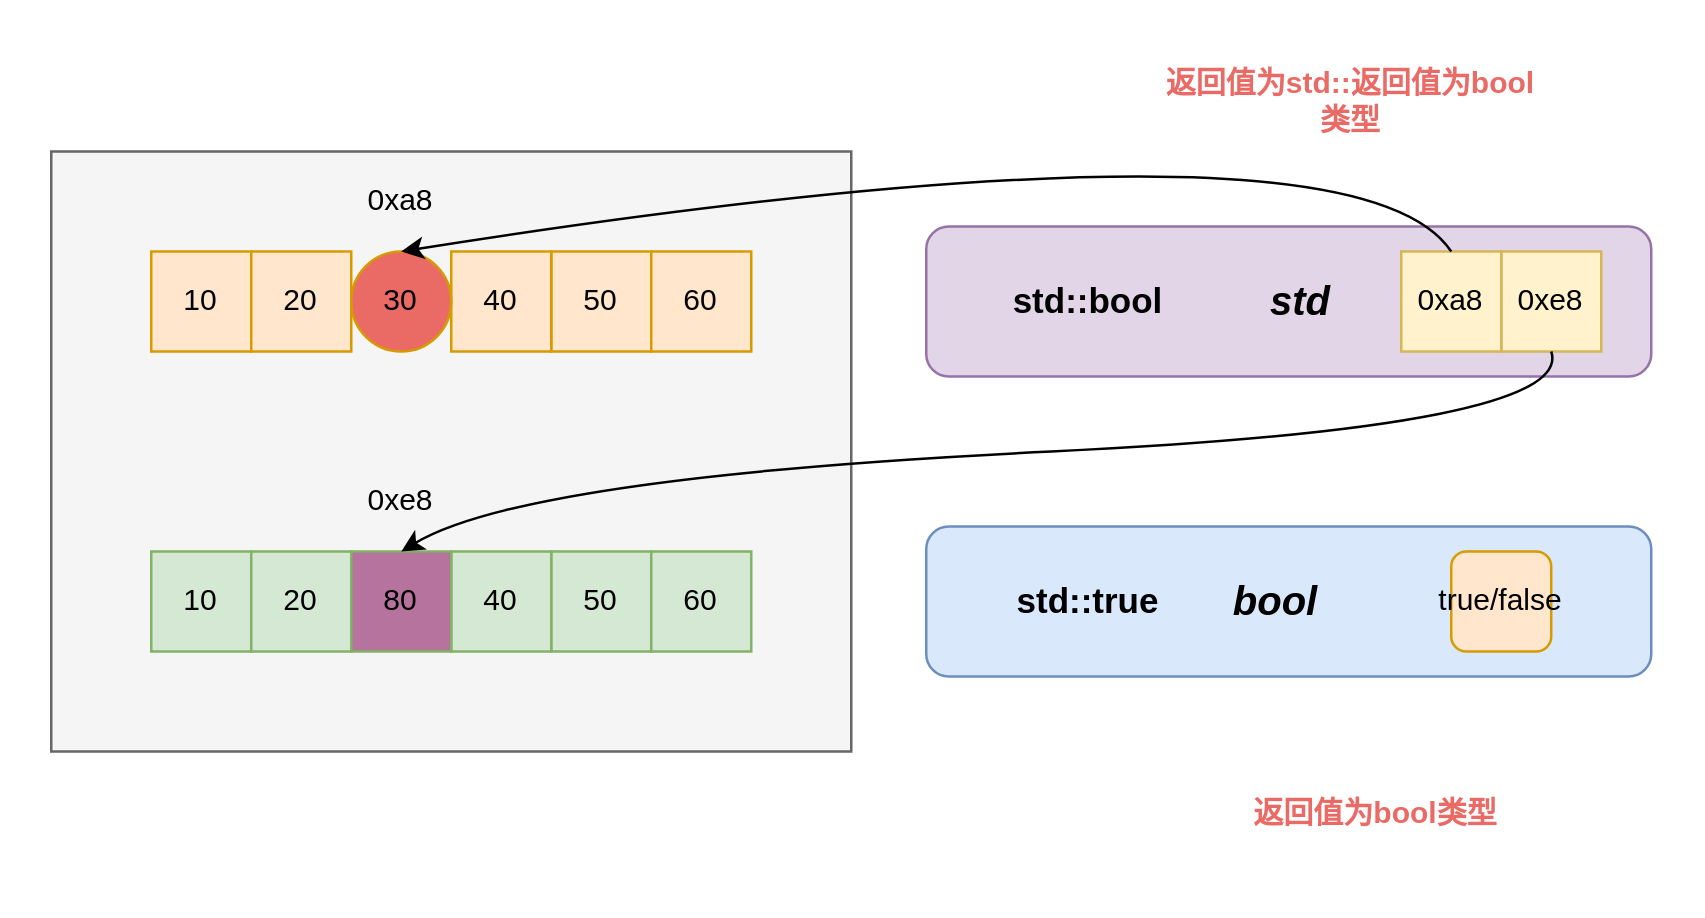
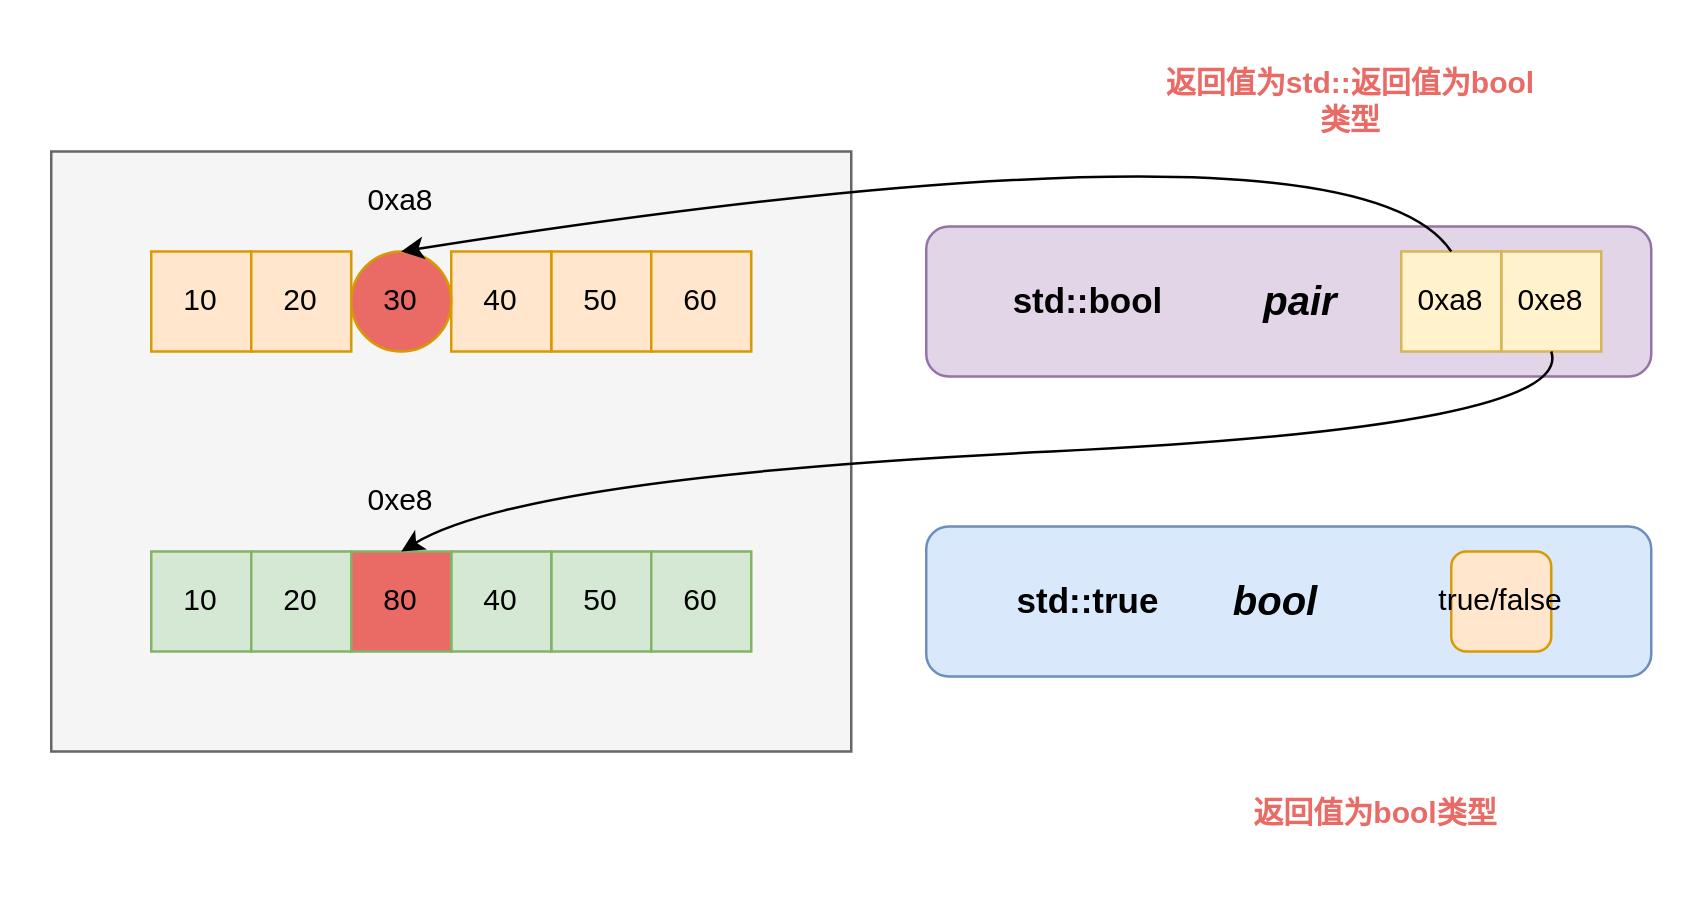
node "std": label "std" -> "pair"
node "80": fillcolor #b5739d -> #ea6b66
